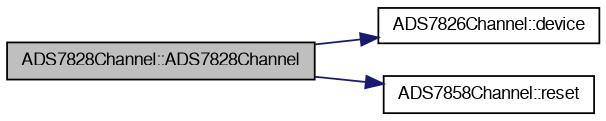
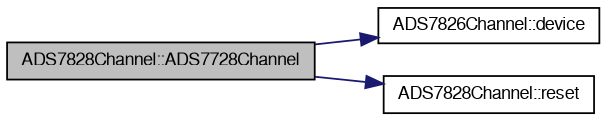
node "ADS7828Channel::ADS7828Channel": label "ADS7828Channel::ADS7828Channel" -> "ADS7828Channel::ADS7728Channel"
node "ADS7858Channel::reset": label "ADS7858Channel::reset" -> "ADS7828Channel::reset"
